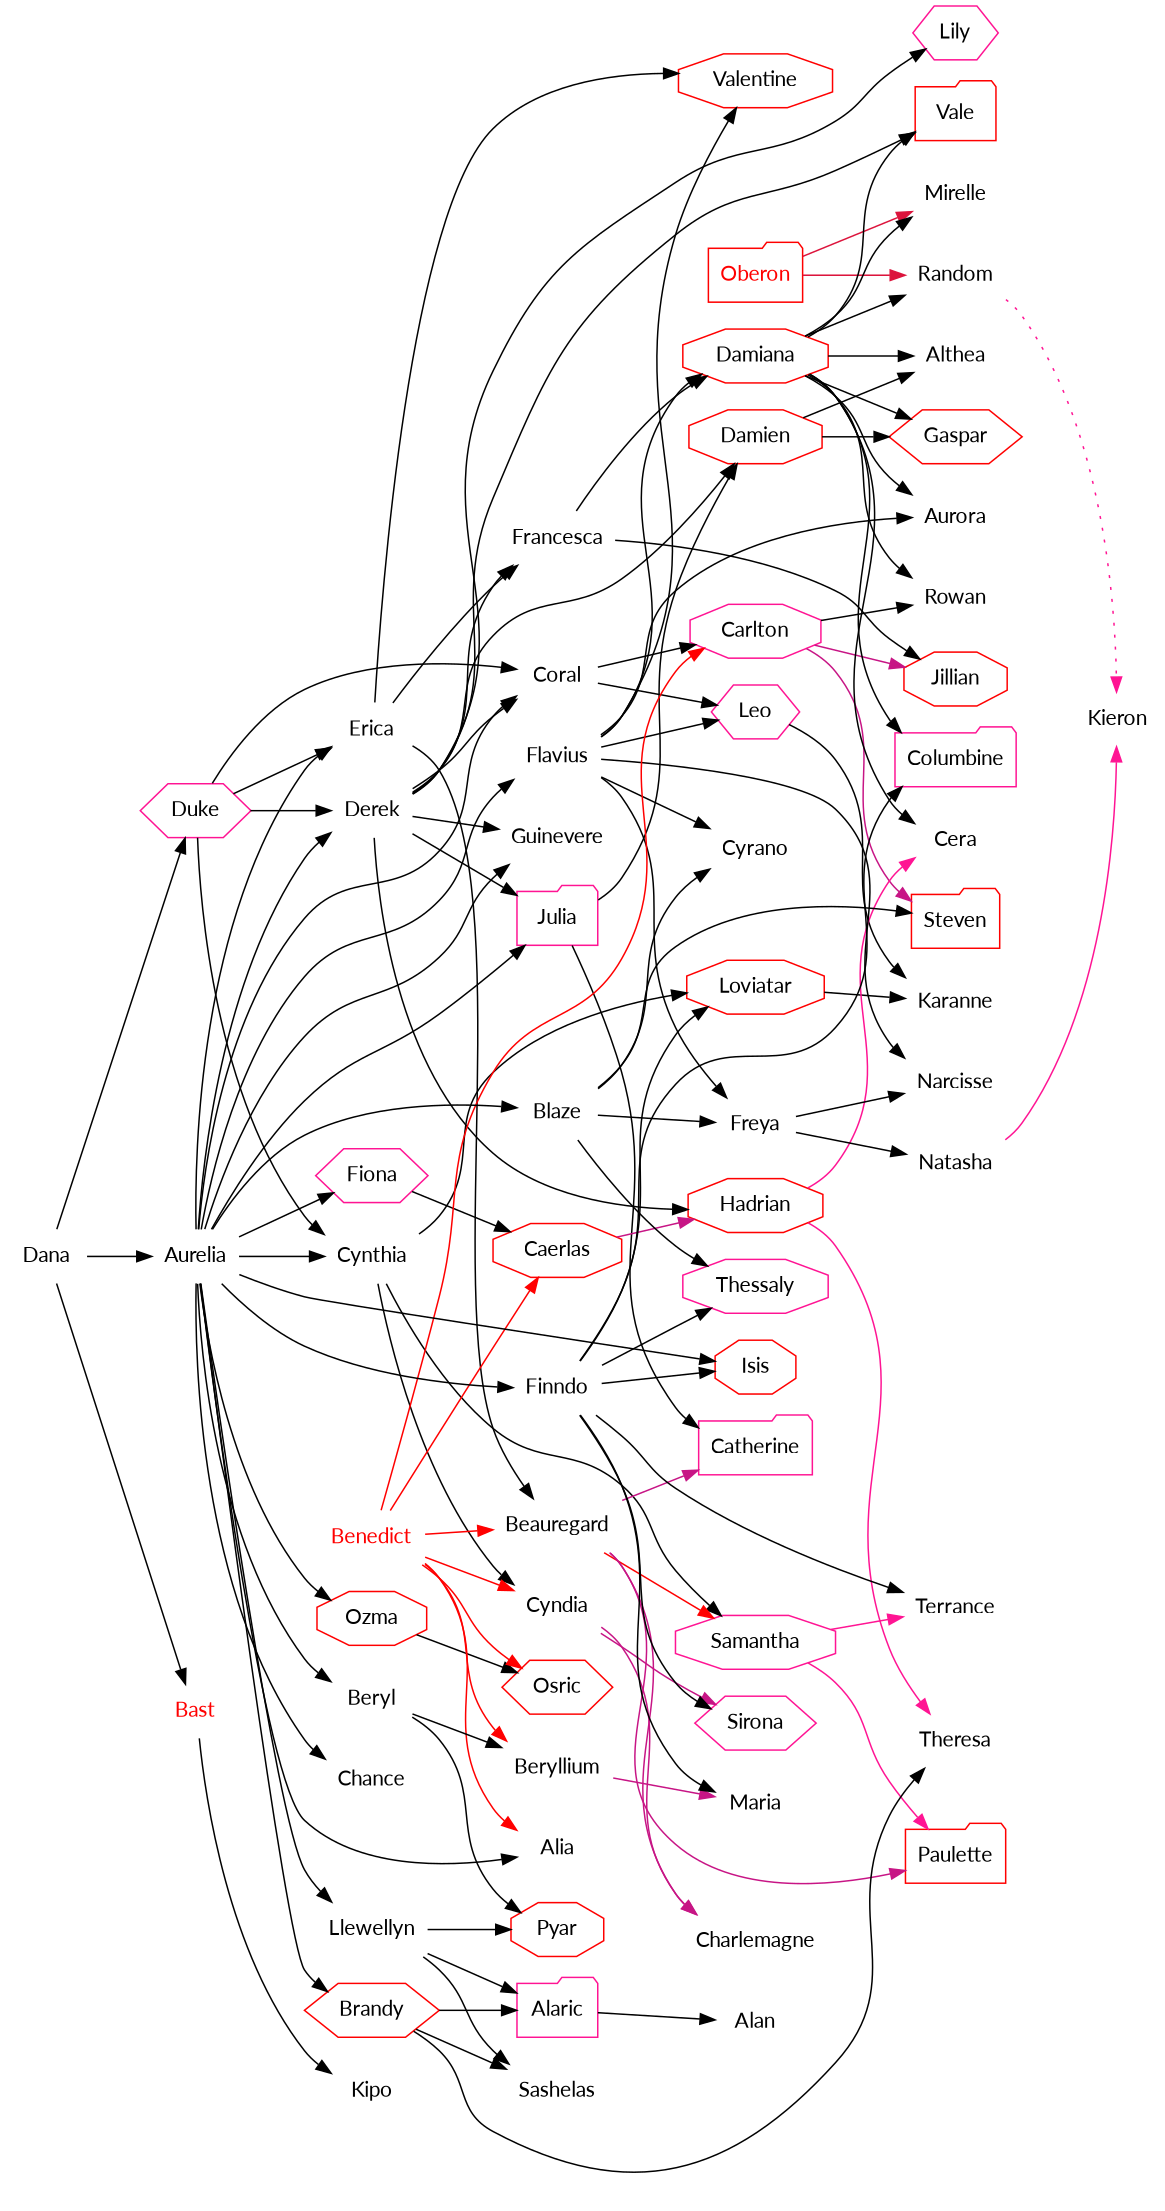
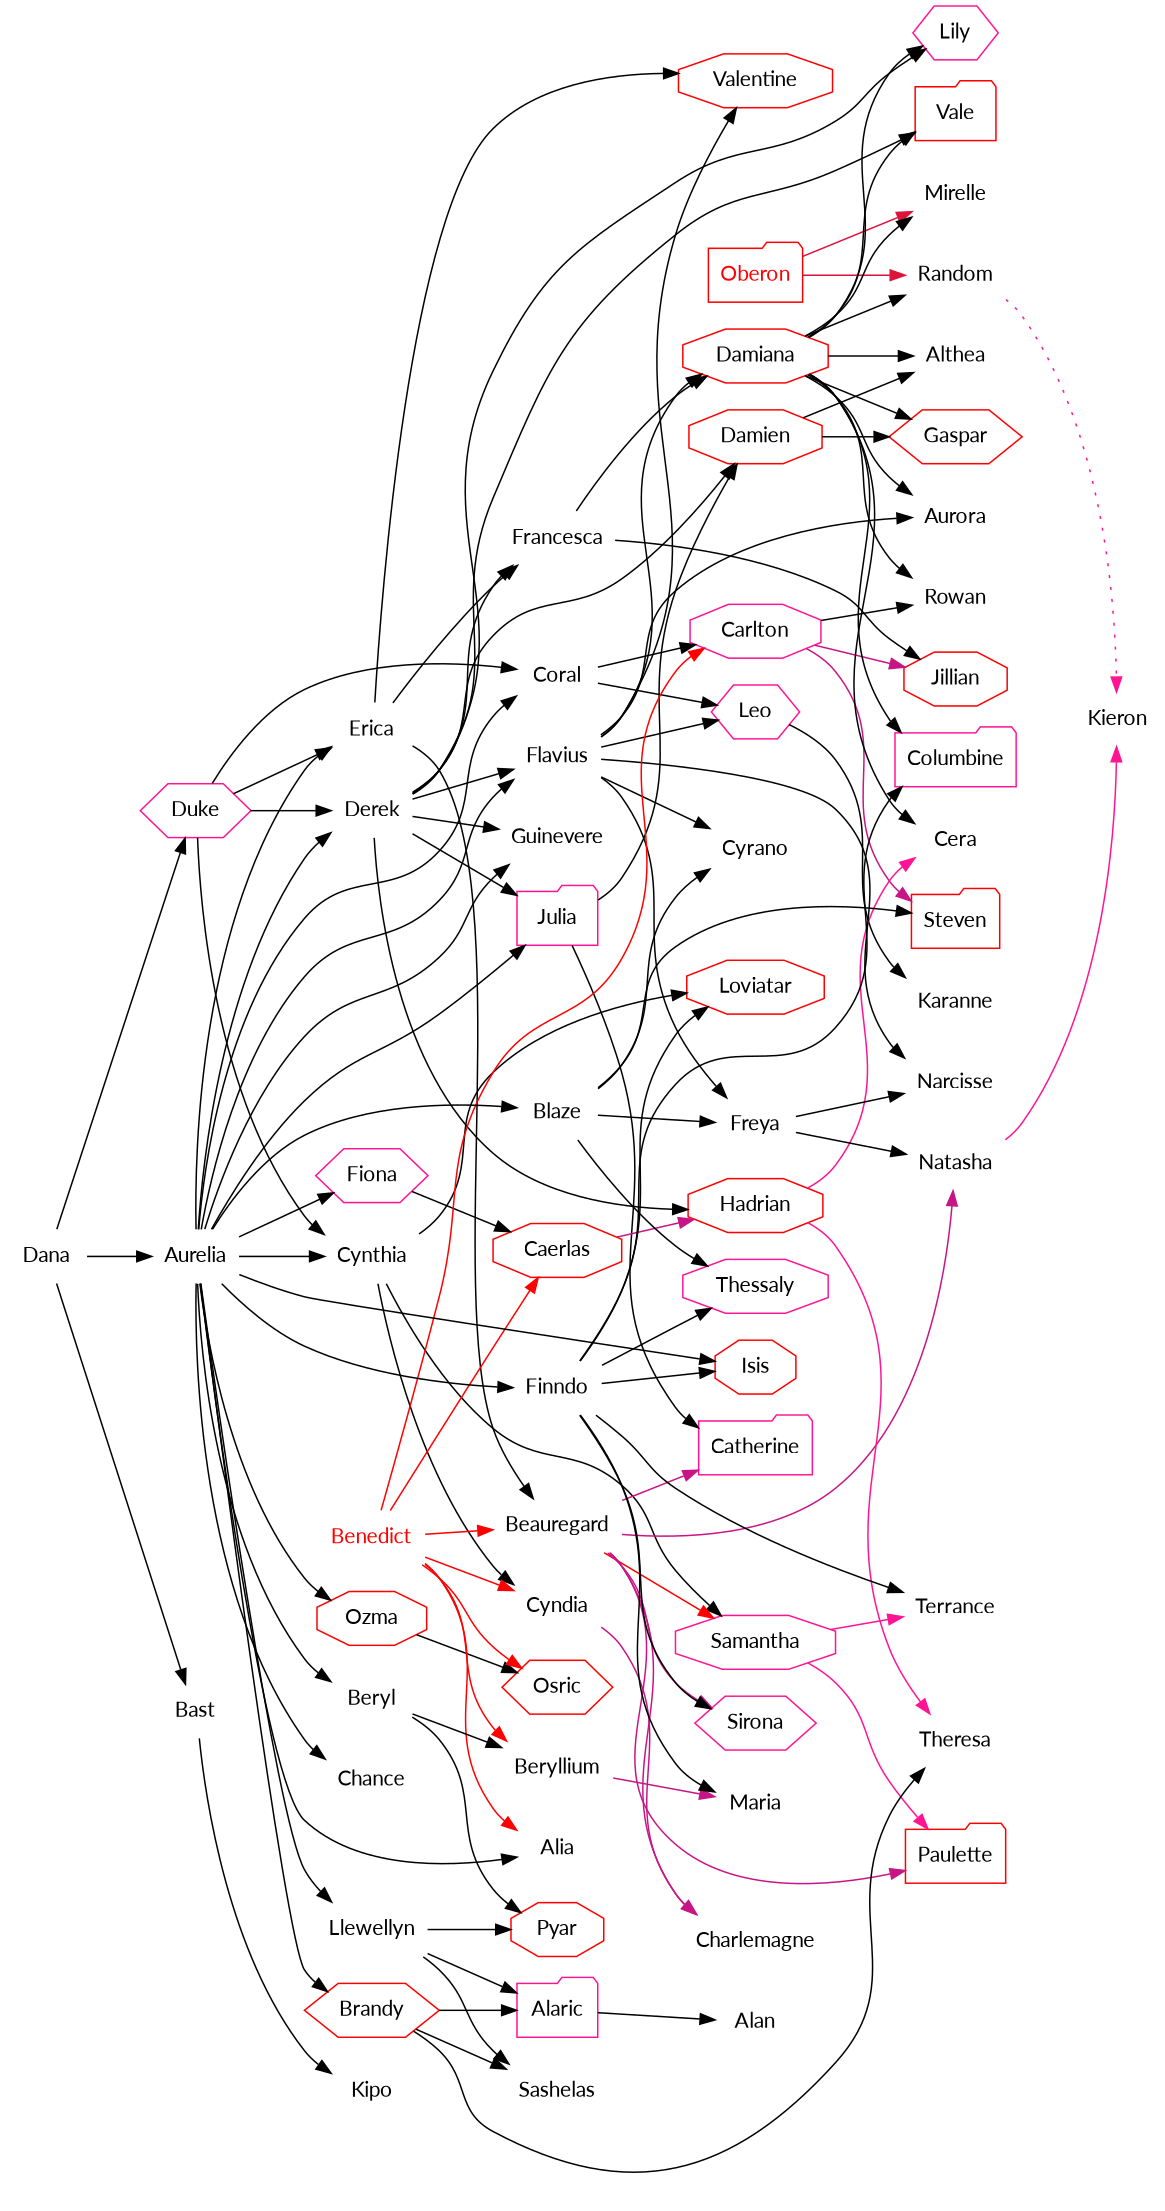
edge "Damiana" -> "Lily": added
edge "Derek" -> "Coral": now "Derek" -> "Flavius"
edge "Loviatar" -> "Karanne": removed
edge "Beauregard" -> "Natasha": added
edge "Cyndia" -> "Sirona": now "Beauregard" -> "Sirona"
node "Bast": fontcolor red -> black
